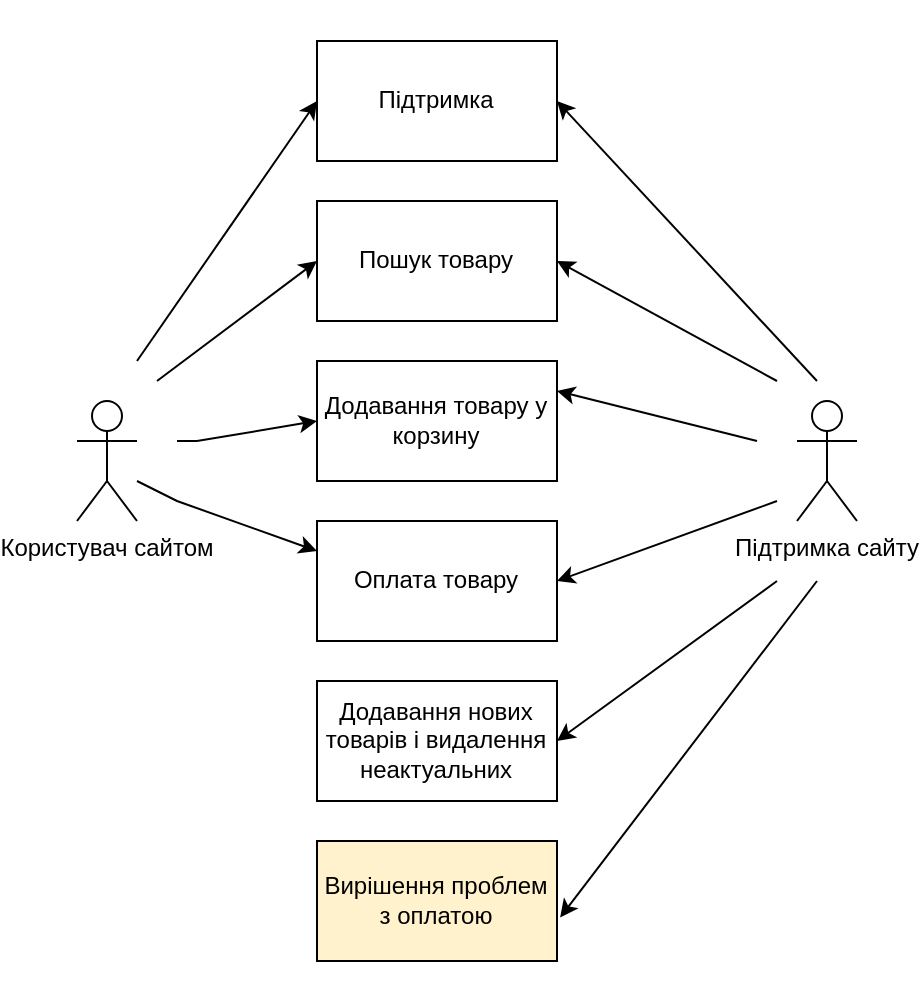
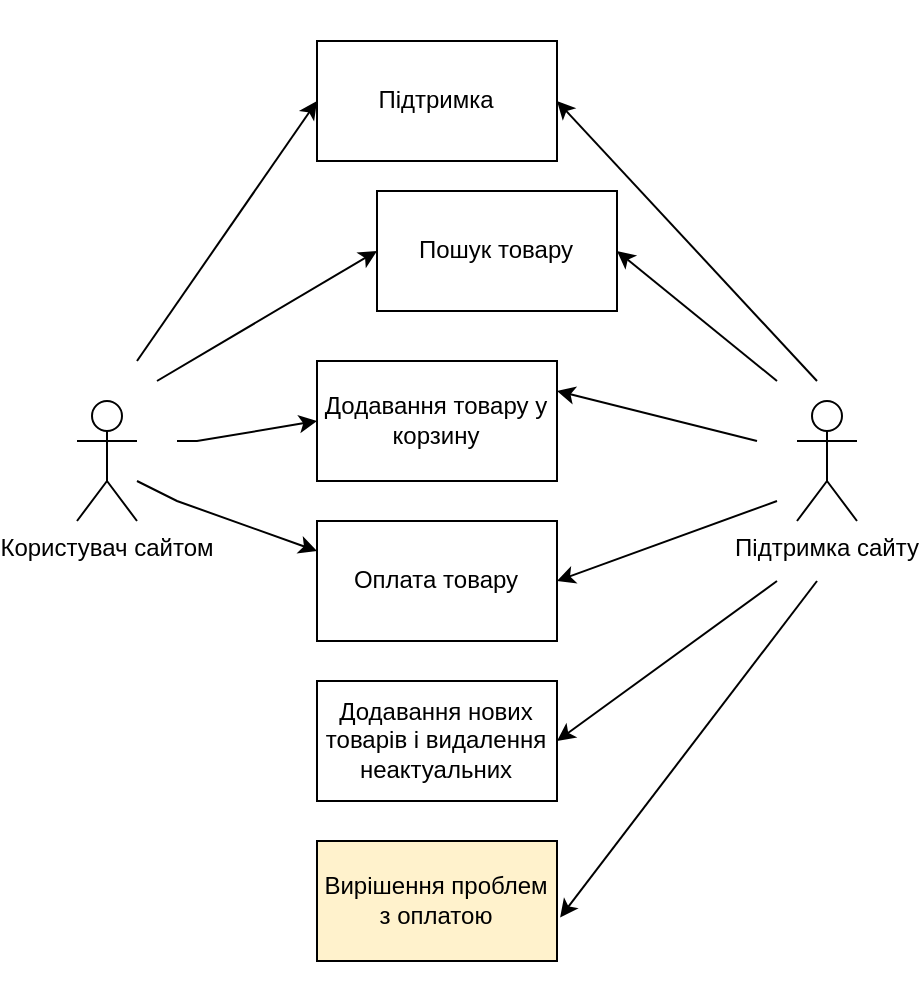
node "Пошук товару": moved (437, 261) -> (497, 251)
